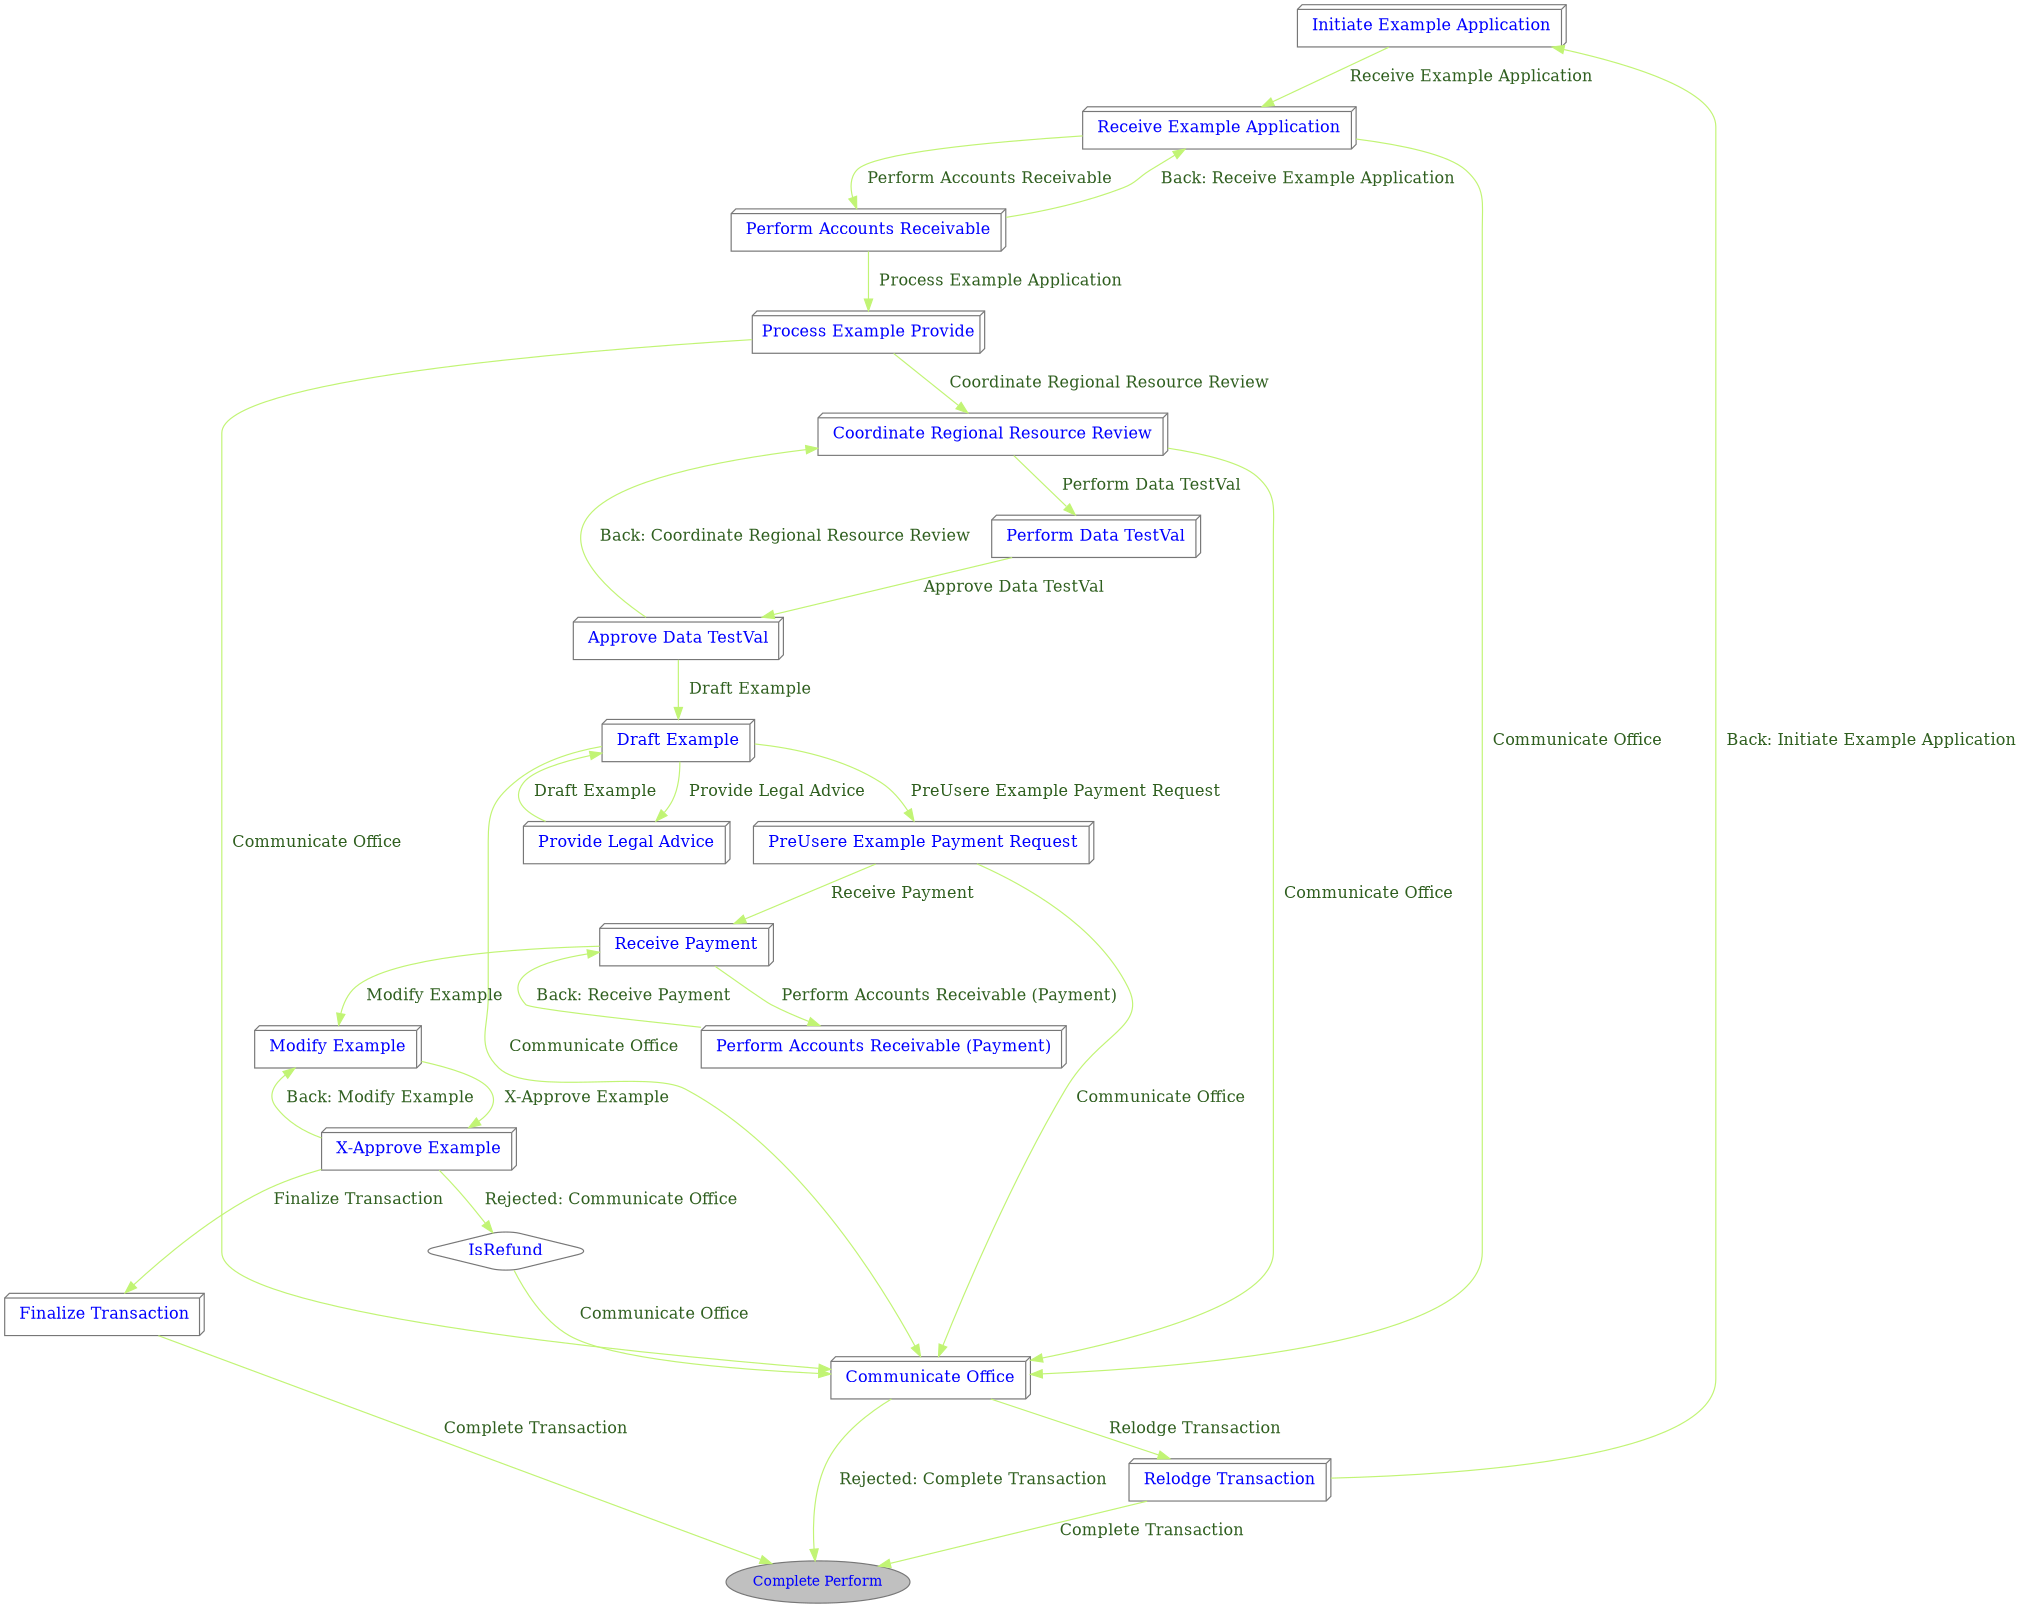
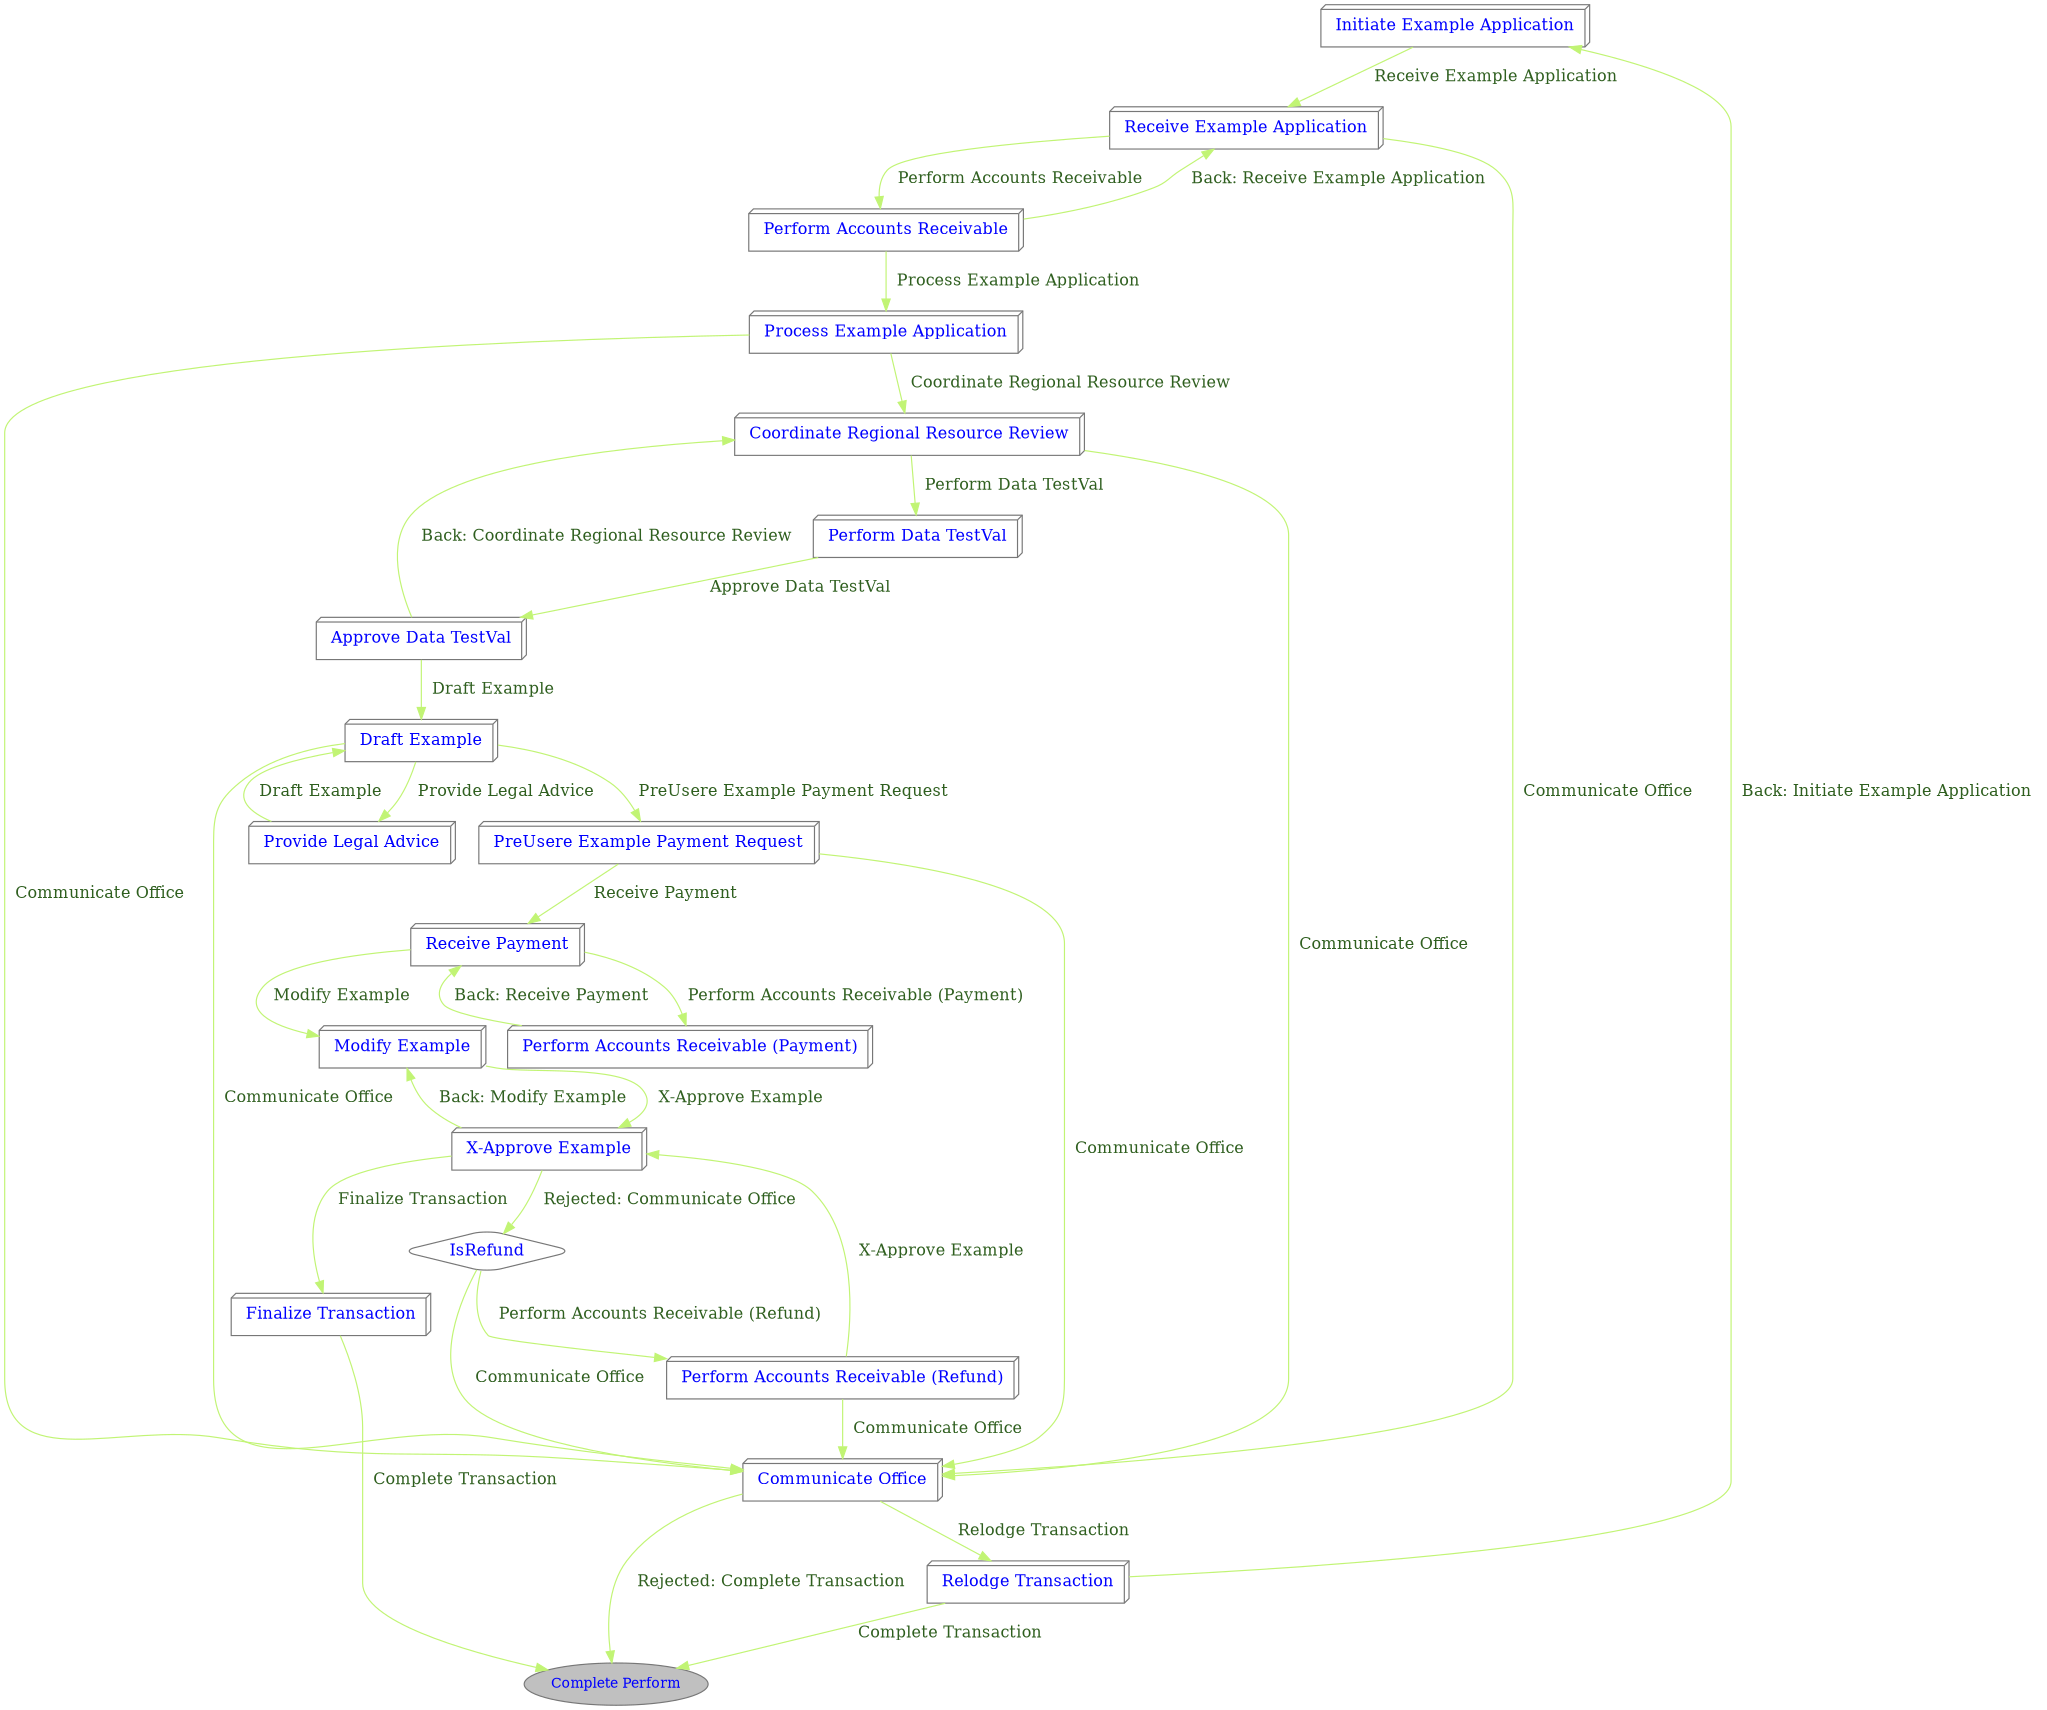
node "Process Example Provide": label "Process Example Provide" -> "Process Example Application"
node "Perform Accounts Receivable (Refund)": added
